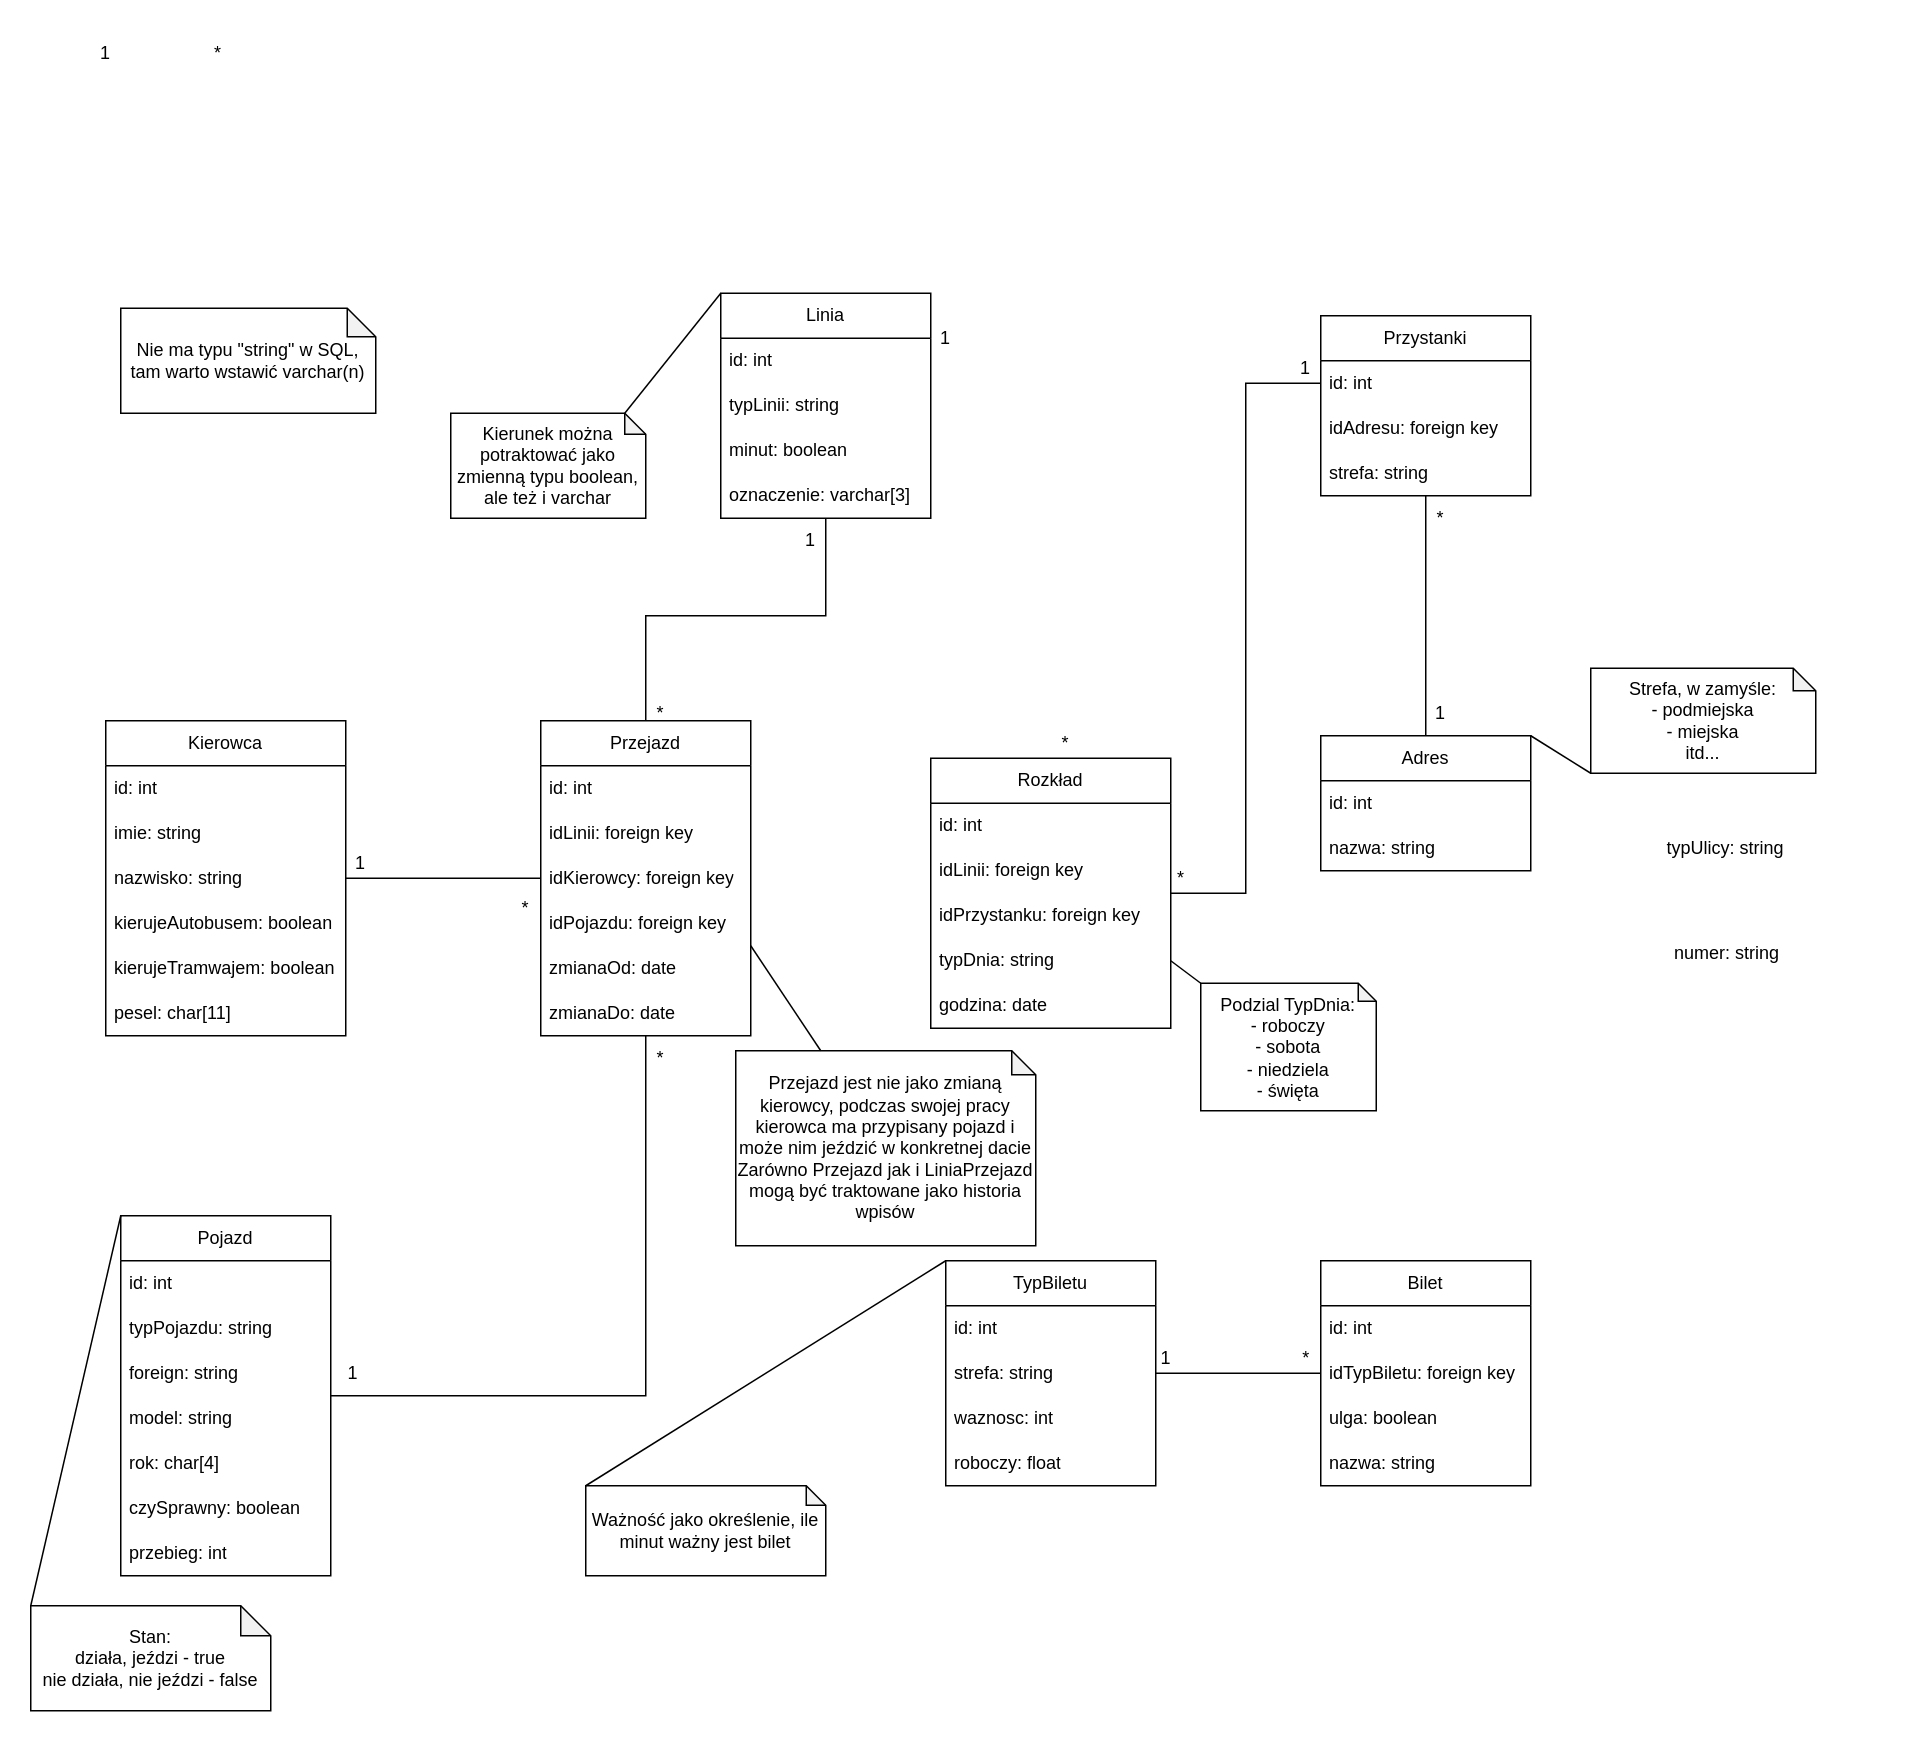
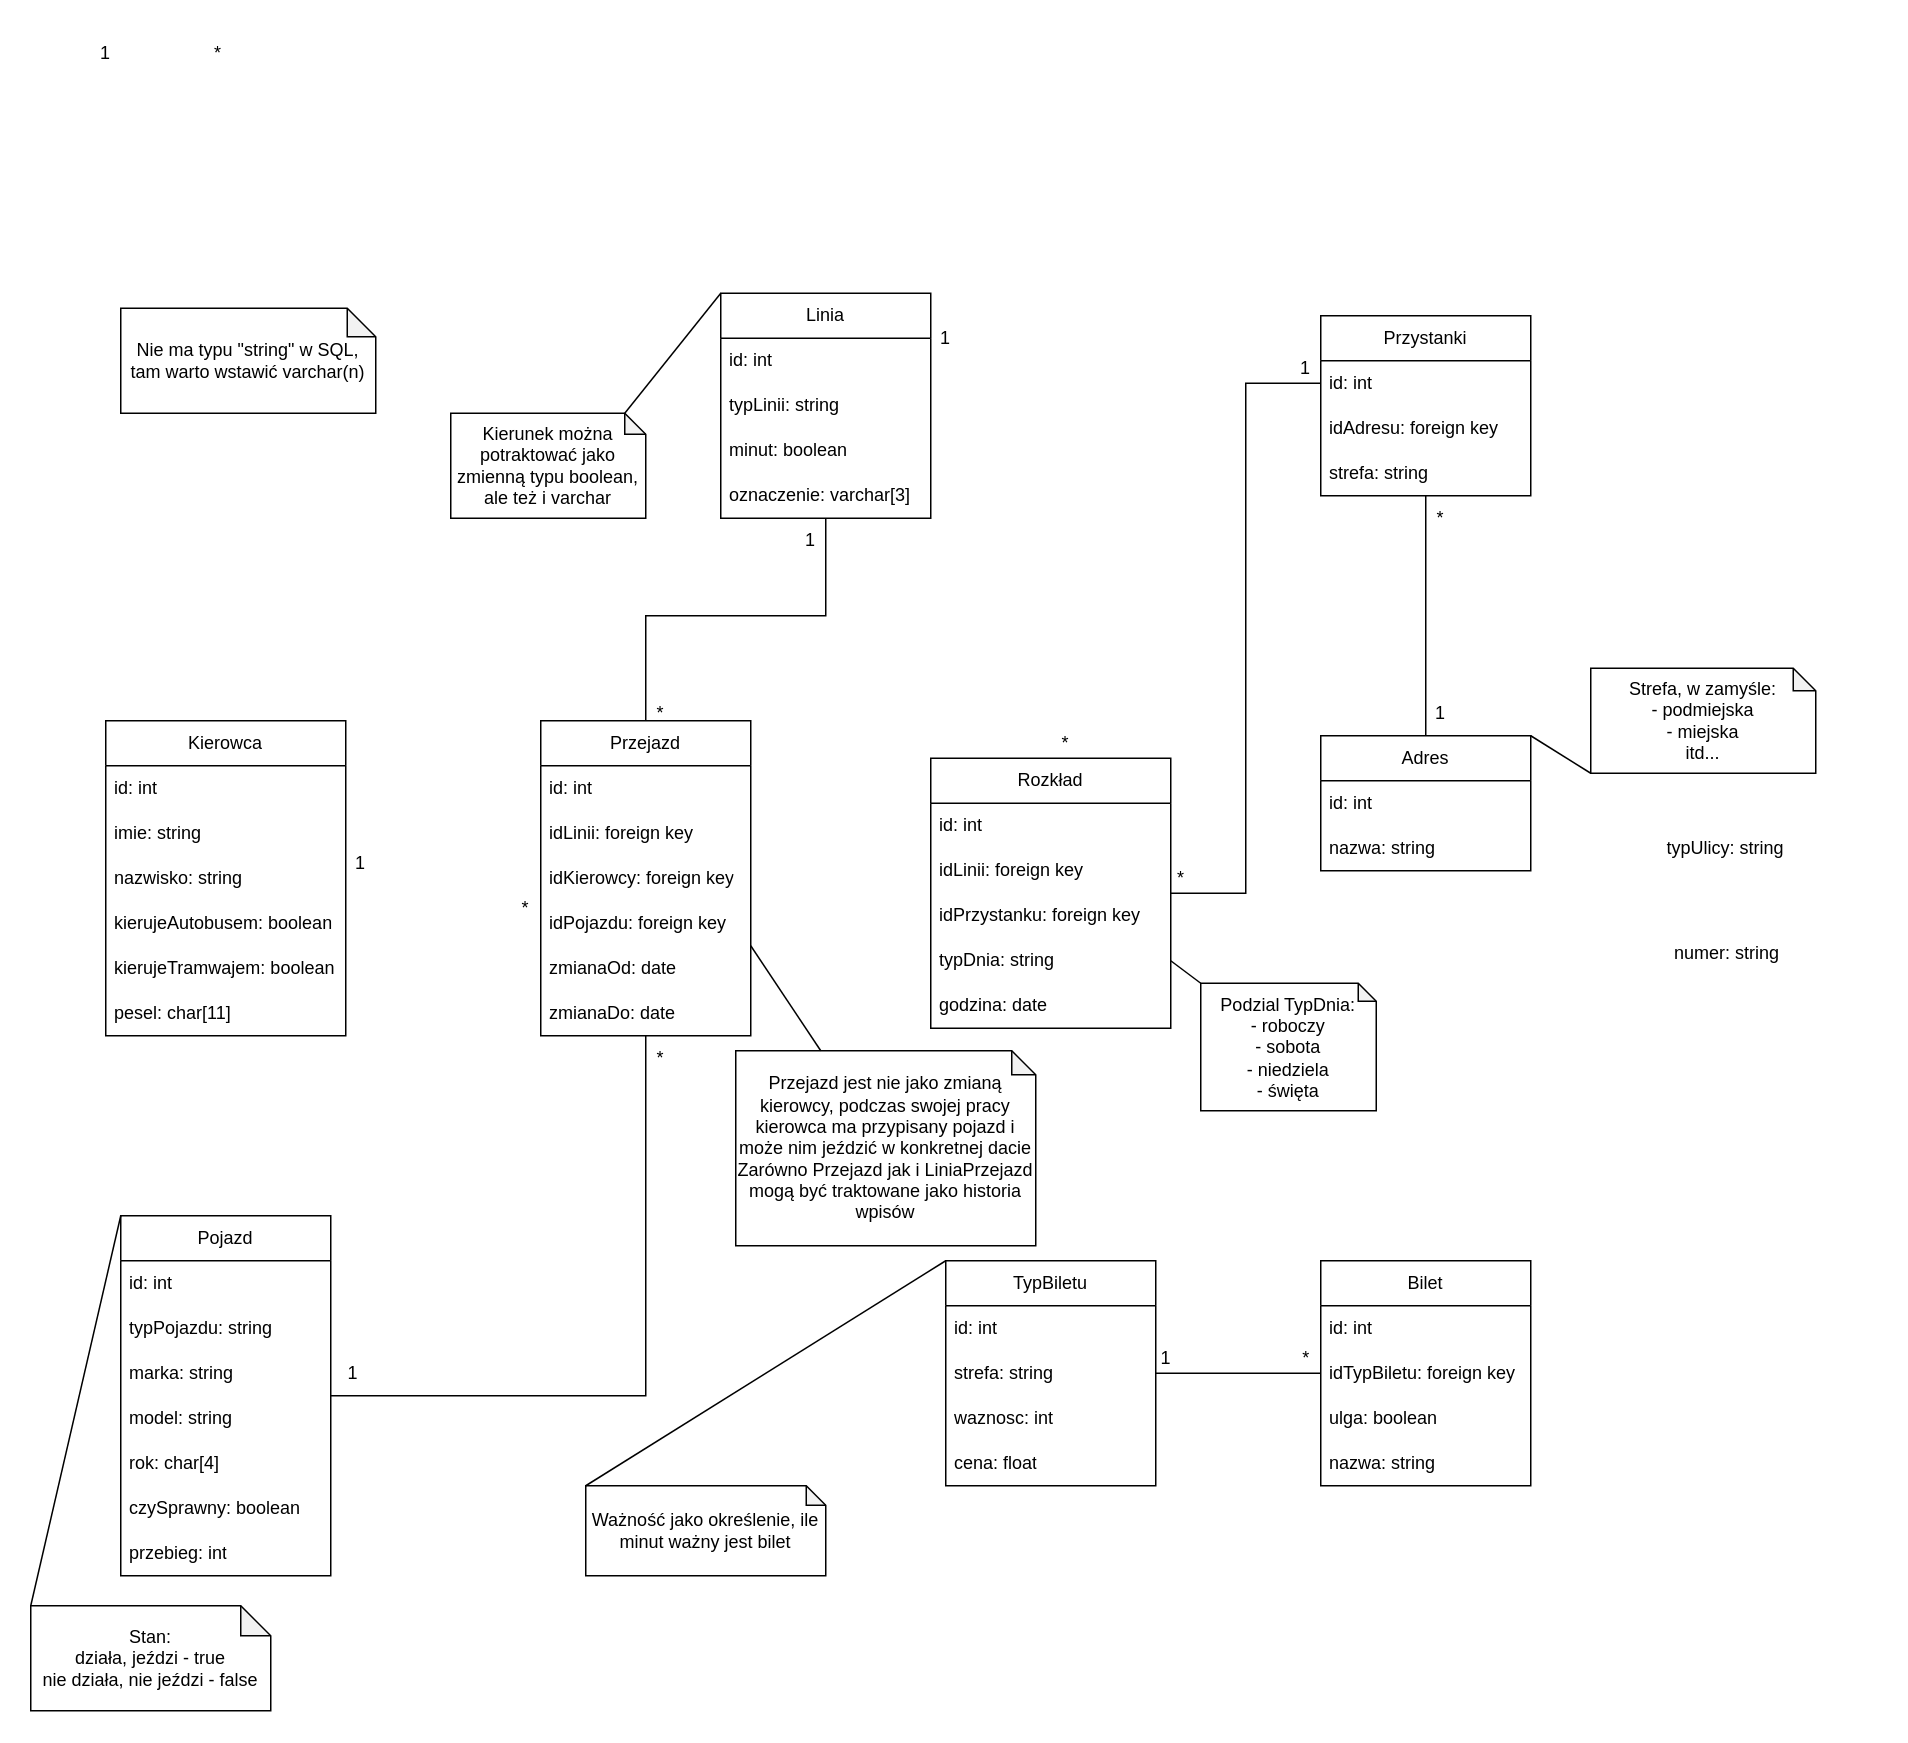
edge "Kierowca" -- "Przejazd": removed
node "foreign: string": label "foreign: string" -> "marka: string"
node "roboczy: float": label "roboczy: float" -> "cena: float"
